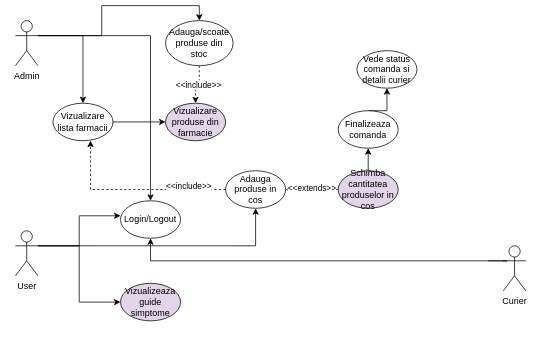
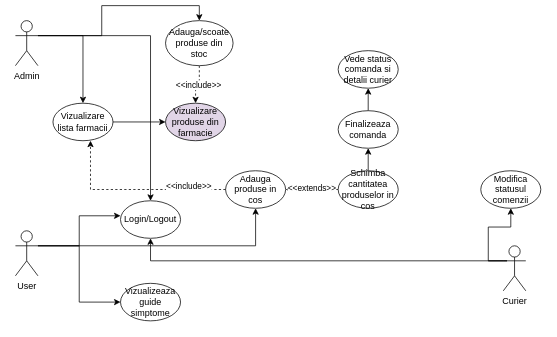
node "Vede status comanda si detalii curier": moved (387, 69) -> (368, 69)
node "Schimba cantitatea produselor in cos": fillcolor #e1d5e7 -> #ffffff
node "Modifica statusul comenzii": added
edge "Curier" -> "Modifica statusul comenzii": added
node "Vizualizeaza guide simptome": fillcolor #e1d5e7 -> #ffffff
